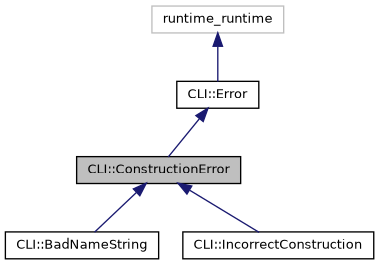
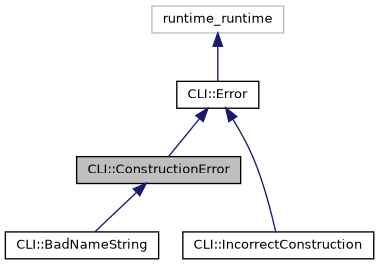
edge "CLI::IncorrectConstruction" -> "CLI::ConstructionError": now "CLI::IncorrectConstruction" -> "CLI::Error"
